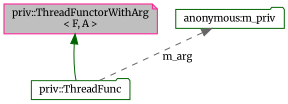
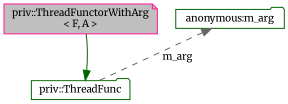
node "anonymous:m_priv": label "anonymous:m_priv" -> "anonymous:m_arg"
edge "priv::ThreadFunc" -> "priv::ThreadFunctorWithArg < F, A >": reversed
